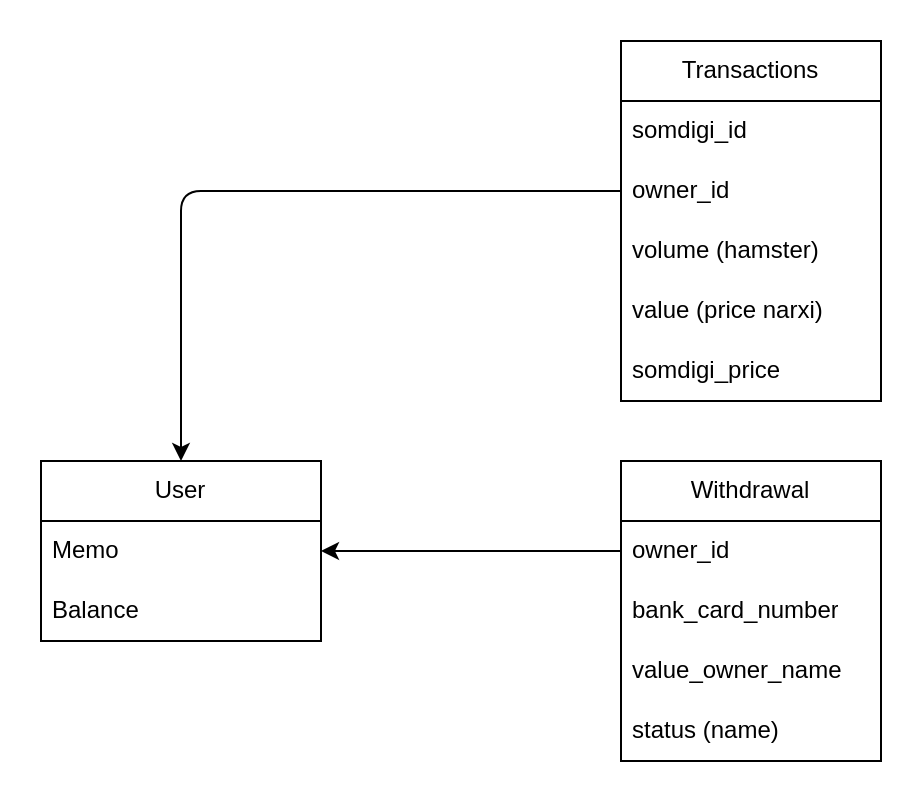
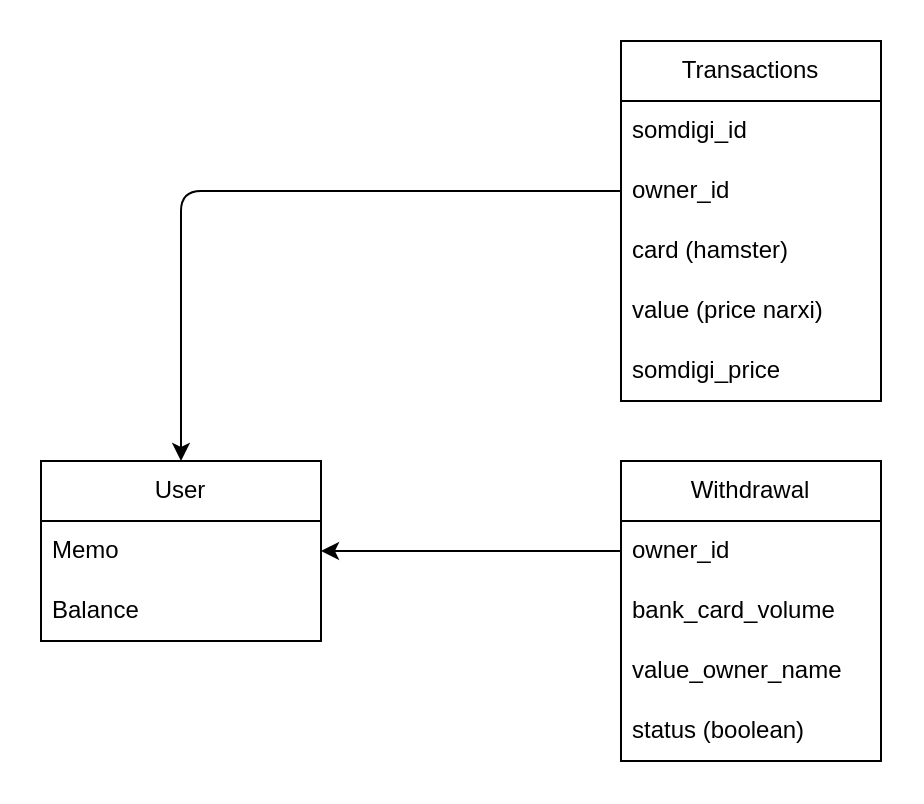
node "volume (hamster)": label "volume (hamster)" -> "card (hamster)"
node "bank_card_number": label "bank_card_number" -> "bank_card_volume"
node "status (name)": label "status (name)" -> "status (boolean)"
